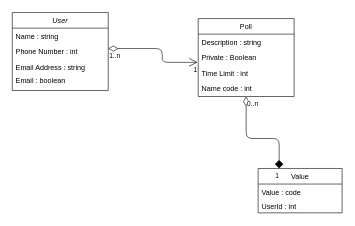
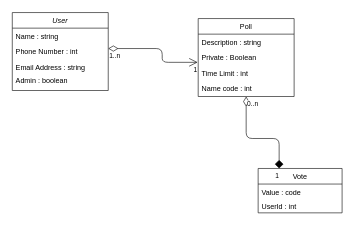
node "Email : boolean": label "Email : boolean" -> "Admin : boolean"
node "Value": label "Value" -> "Vote"
